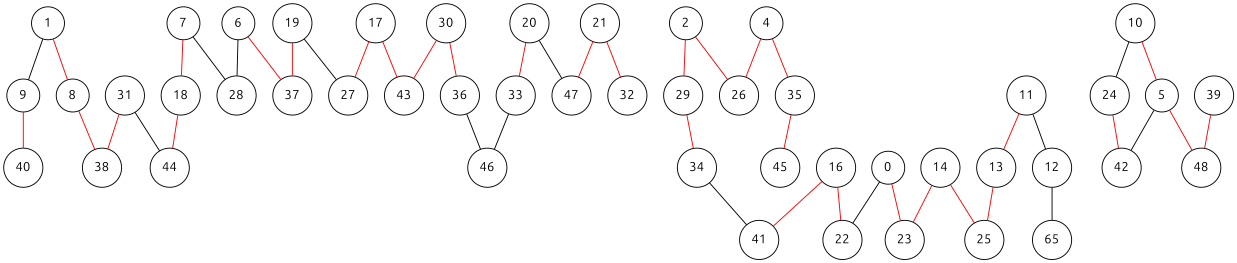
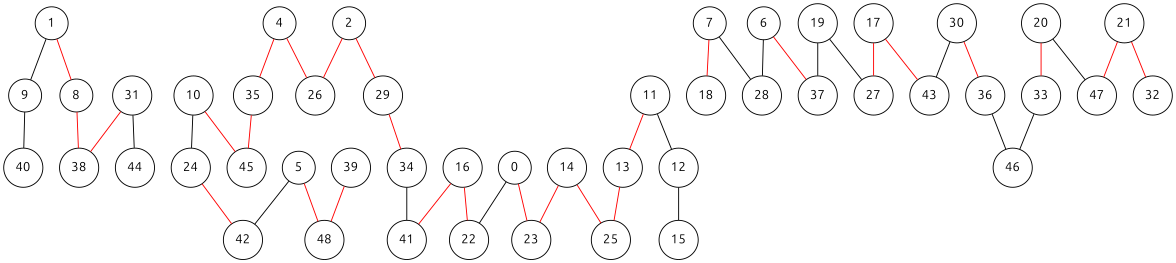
edge "19" -- "37": color red -> black
edge "30" -- "43": color red -> black
edge "10" -- "5": now "10" -- "45"
edge "9" -- "40": color red -> black
edge "18" -- "44": removed
node "65": label "65" -> "15"
